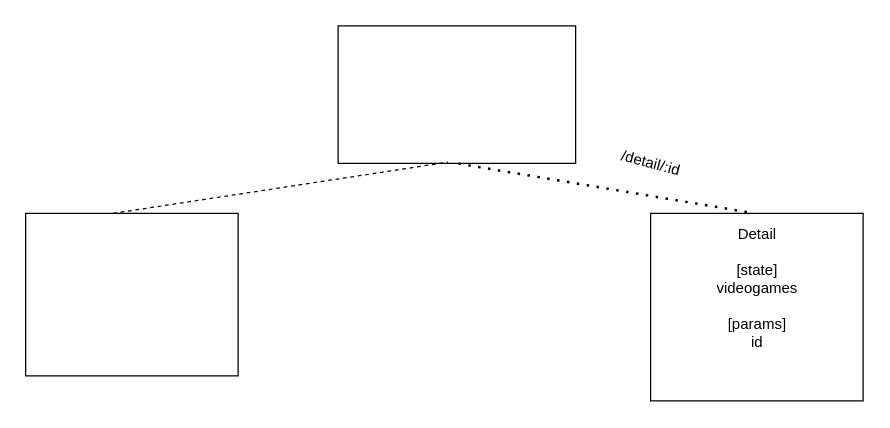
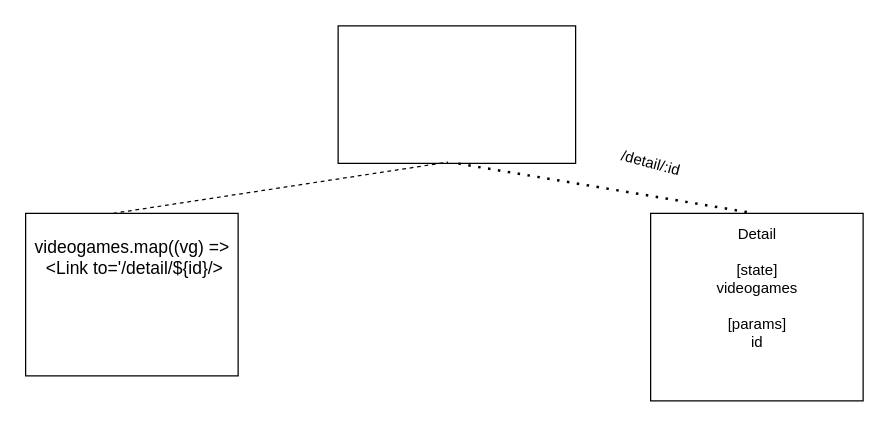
node "videogames.map((vg) => <Link to='/detail/${id}/>": added
